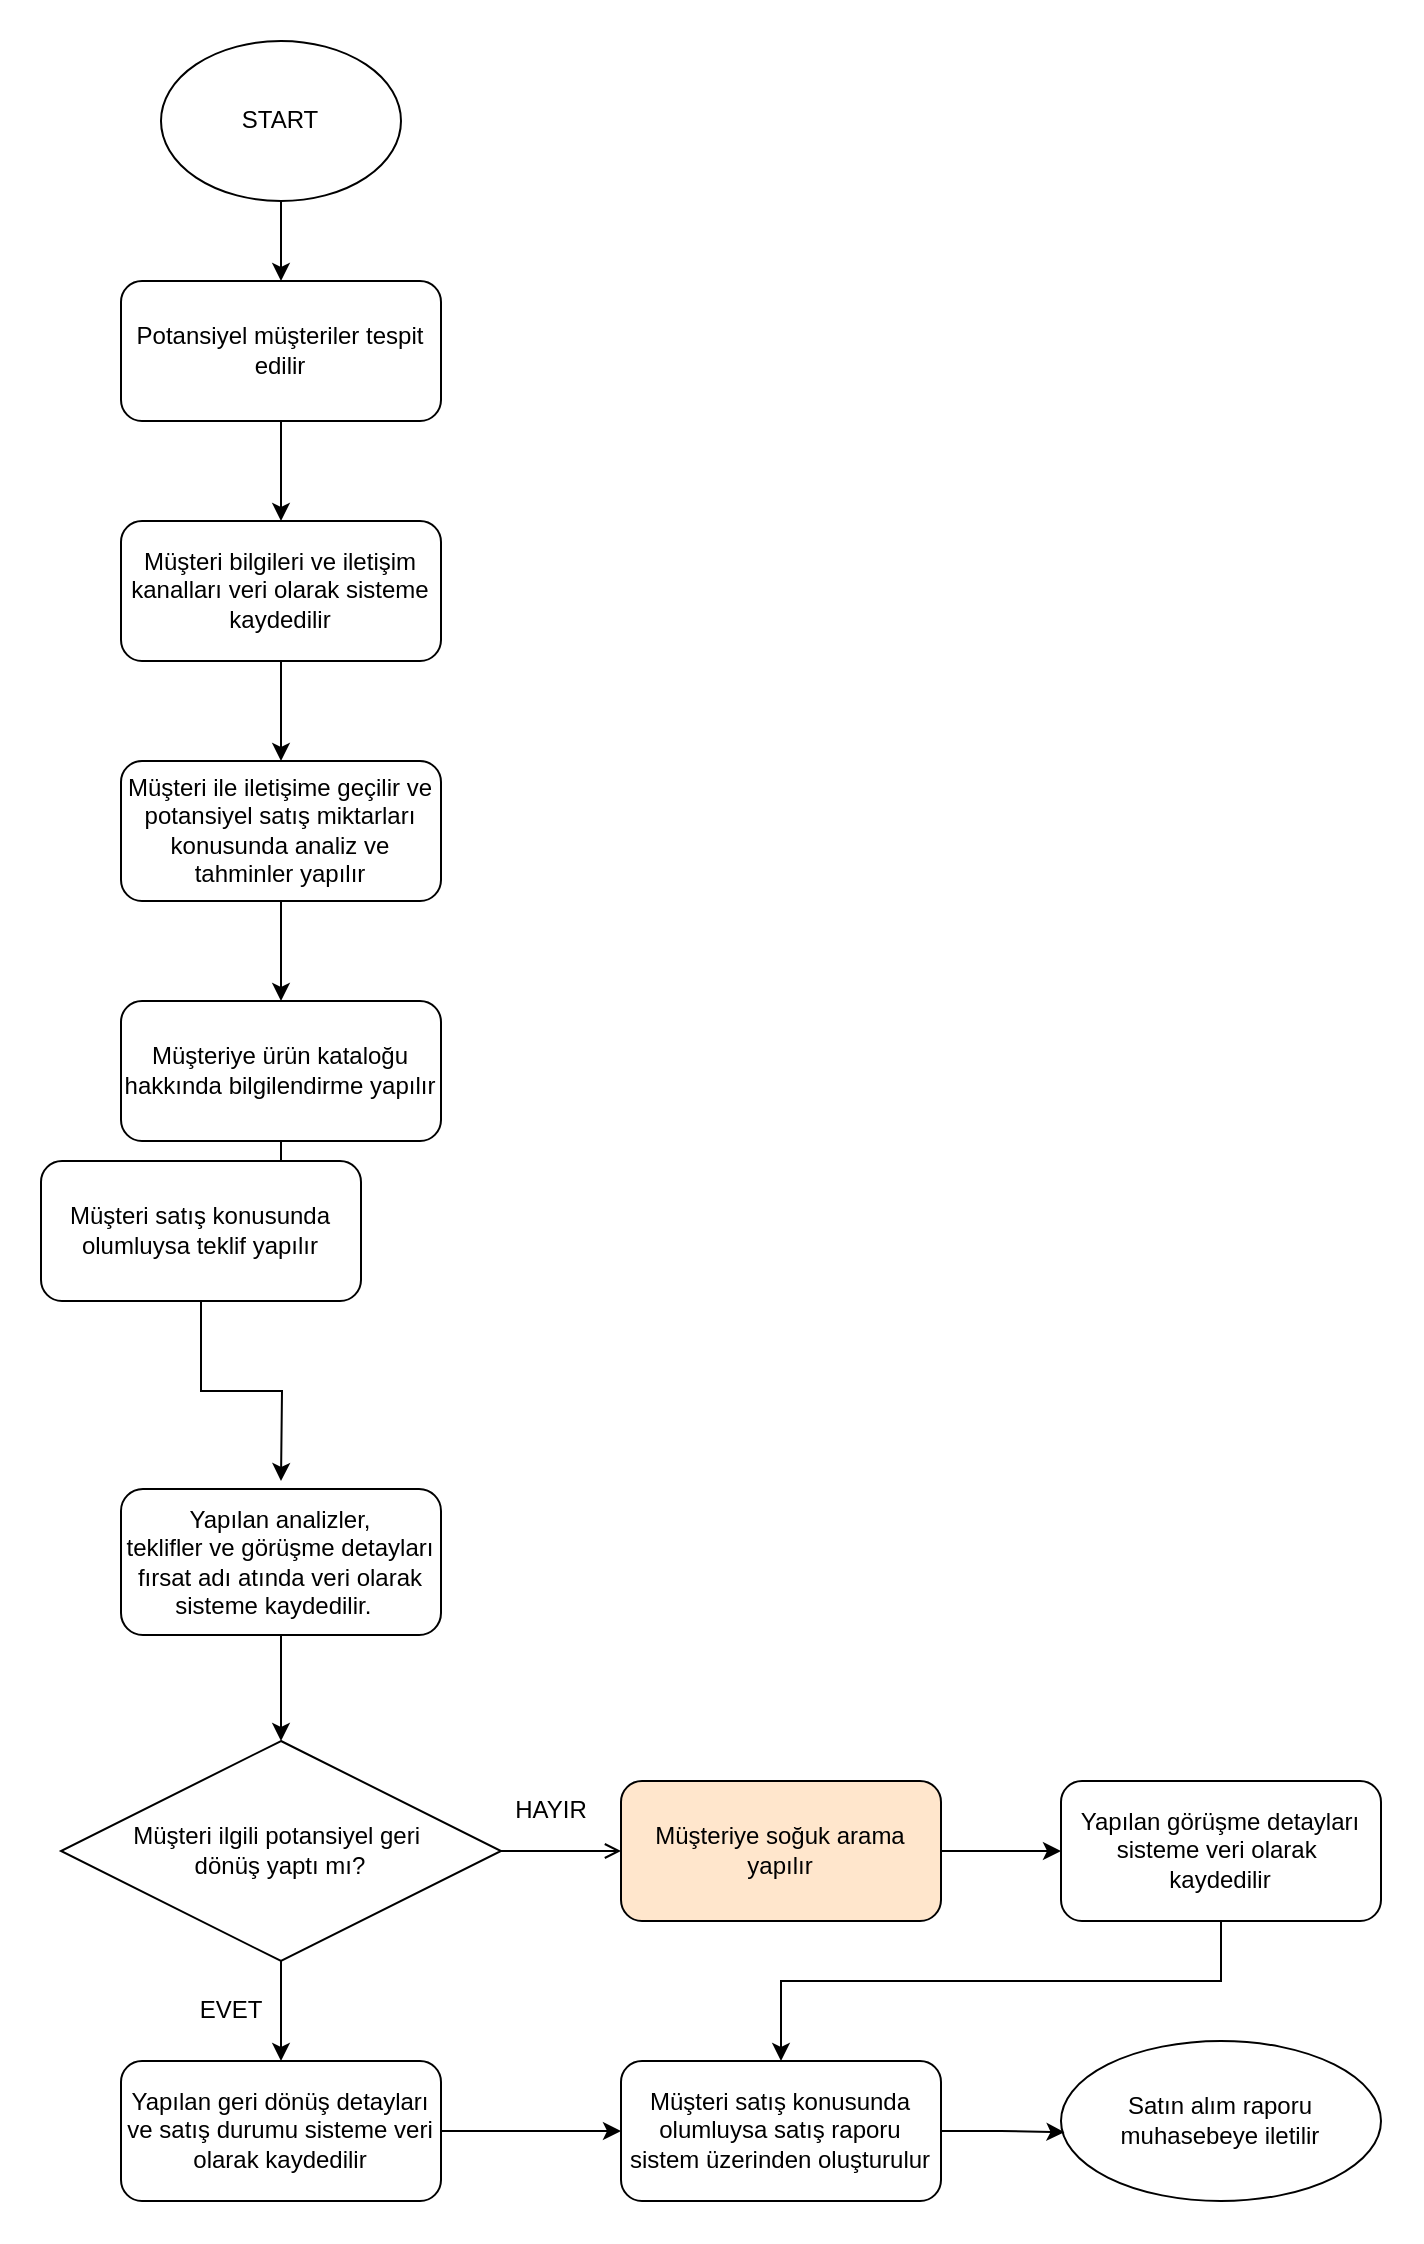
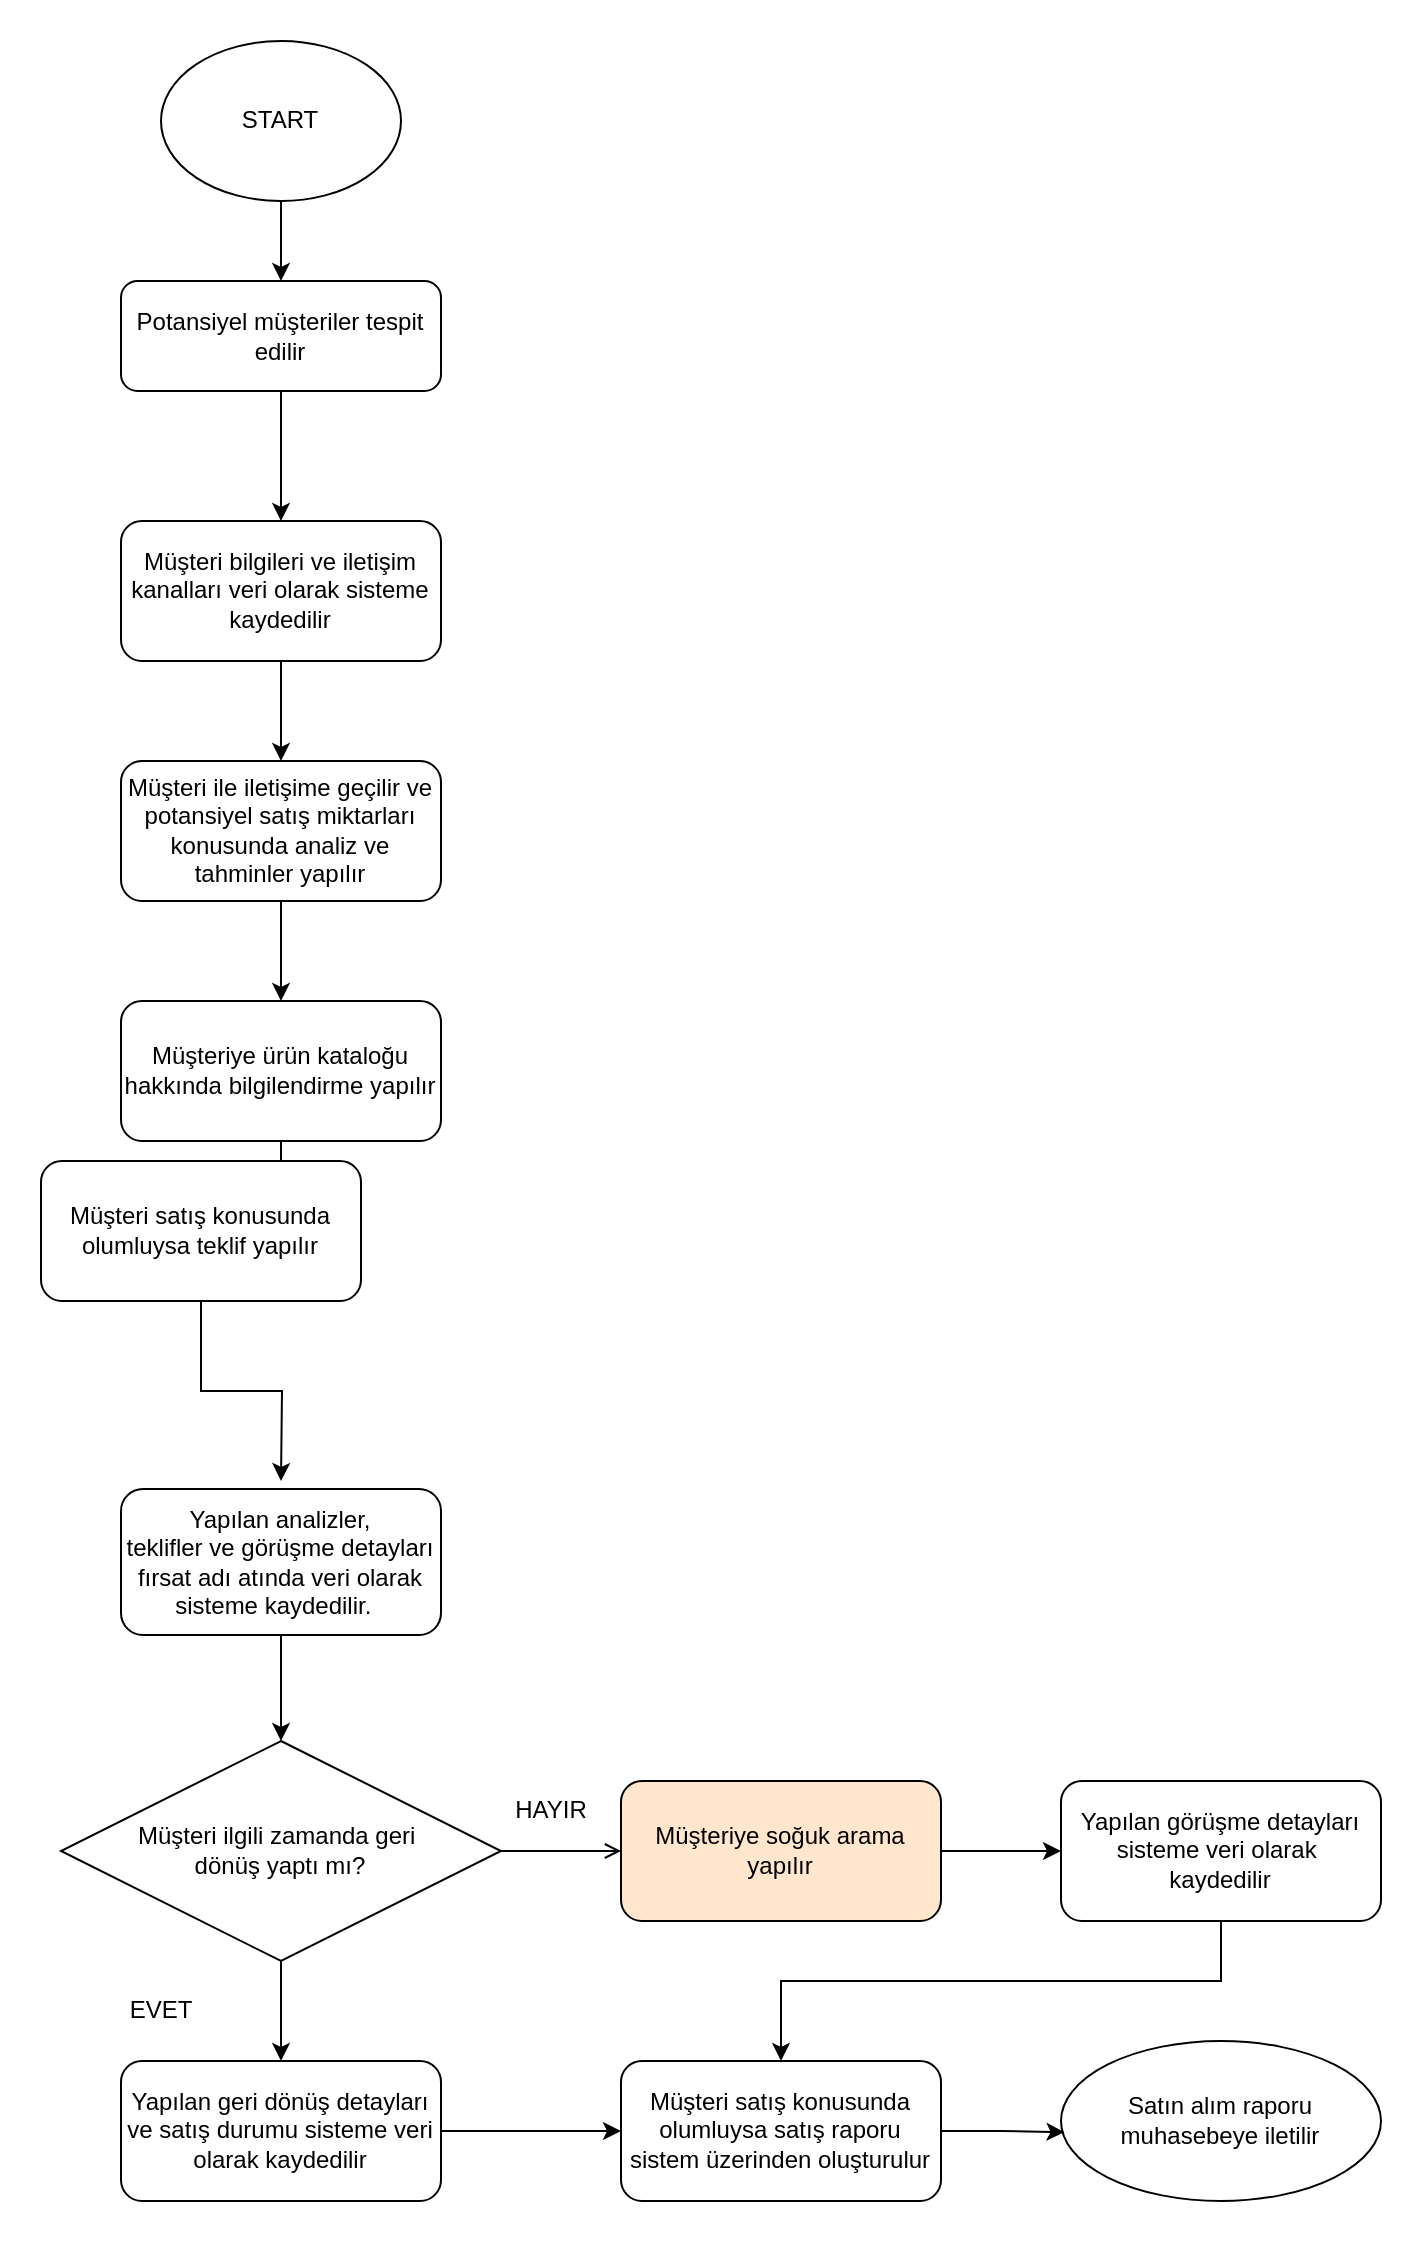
node "Potansiyel müşteriler tespit edilir": size 320x140 -> 320x110
node "Müşteri ilgili potansiyel geri dönüş yaptı mı?": label "Müşteri ilgili potansiyel geri dönüş yaptı mı?" -> "Müşteri ilgili zamanda geri dönüş yaptı mı?"
node "EVET": moved (231, 2011) -> (161, 2011)
